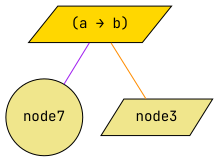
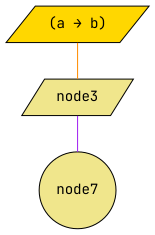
edge "(a → b)" -- "node7": now "node3" -- "node7"
